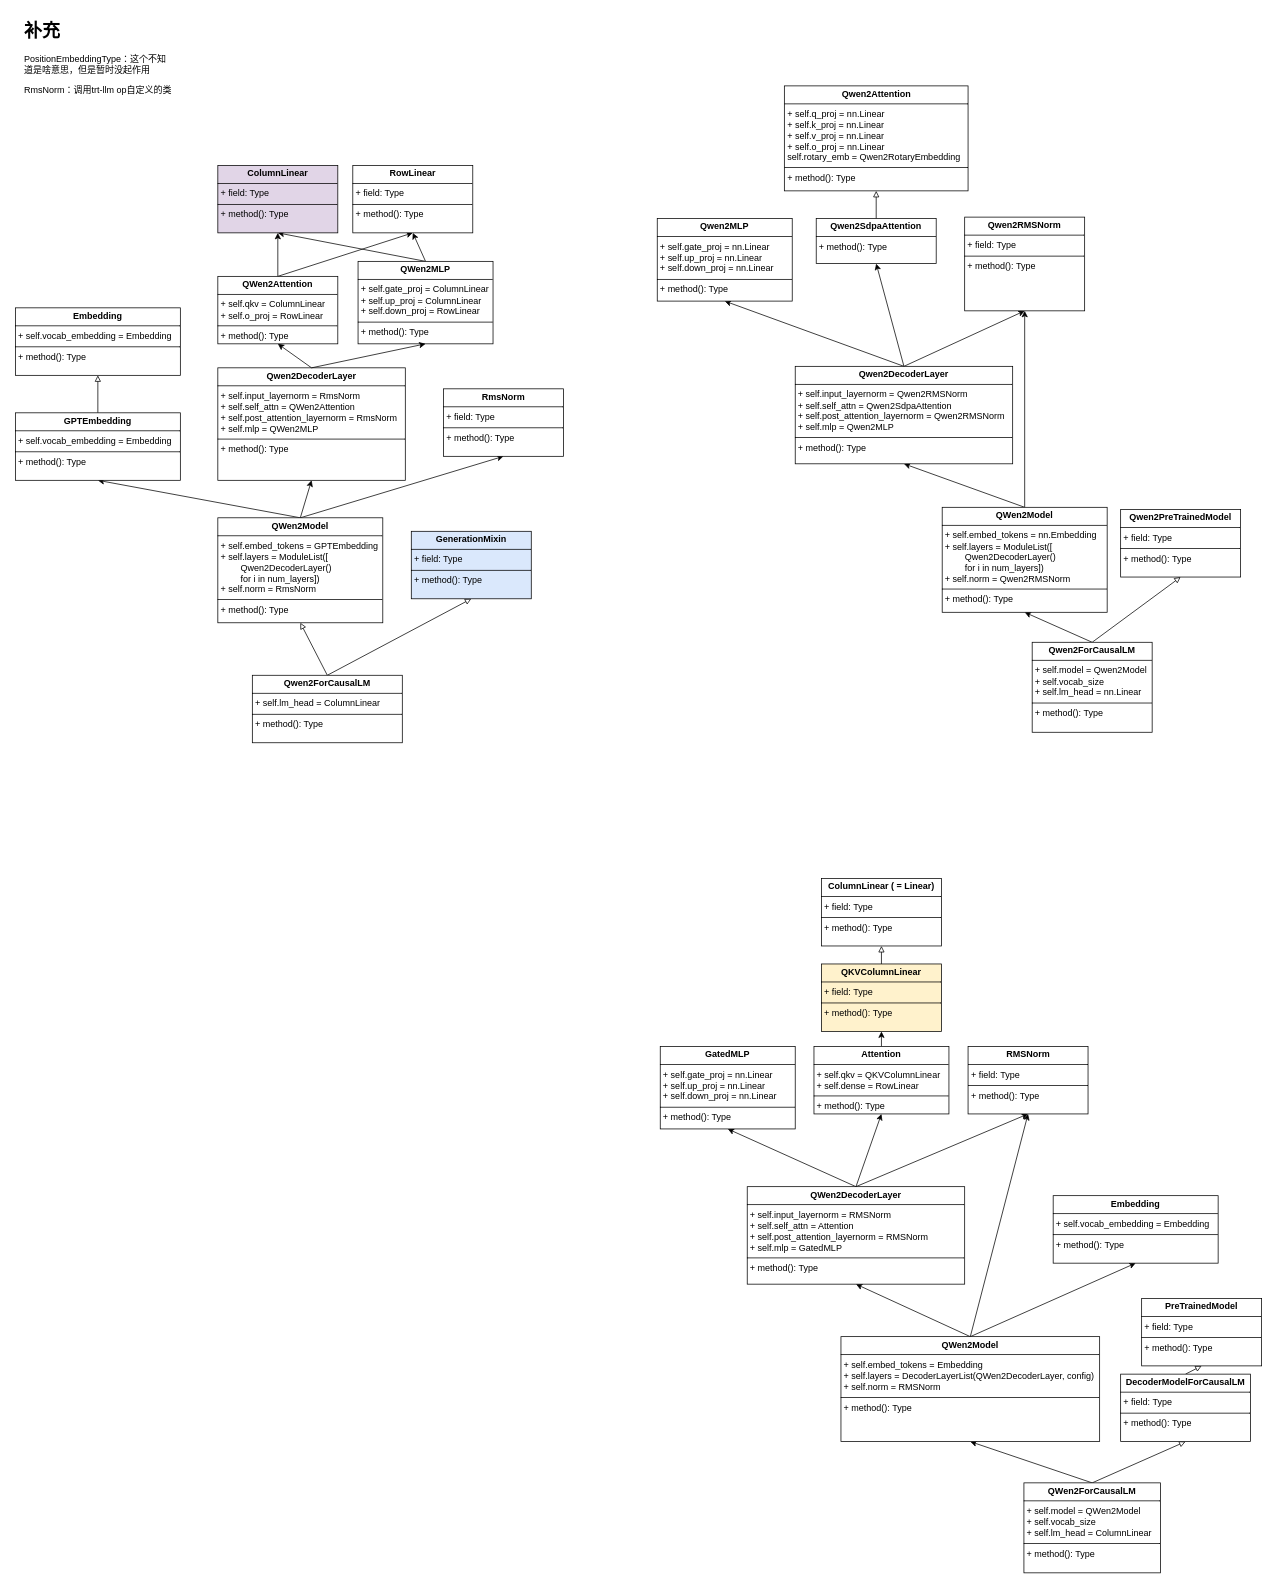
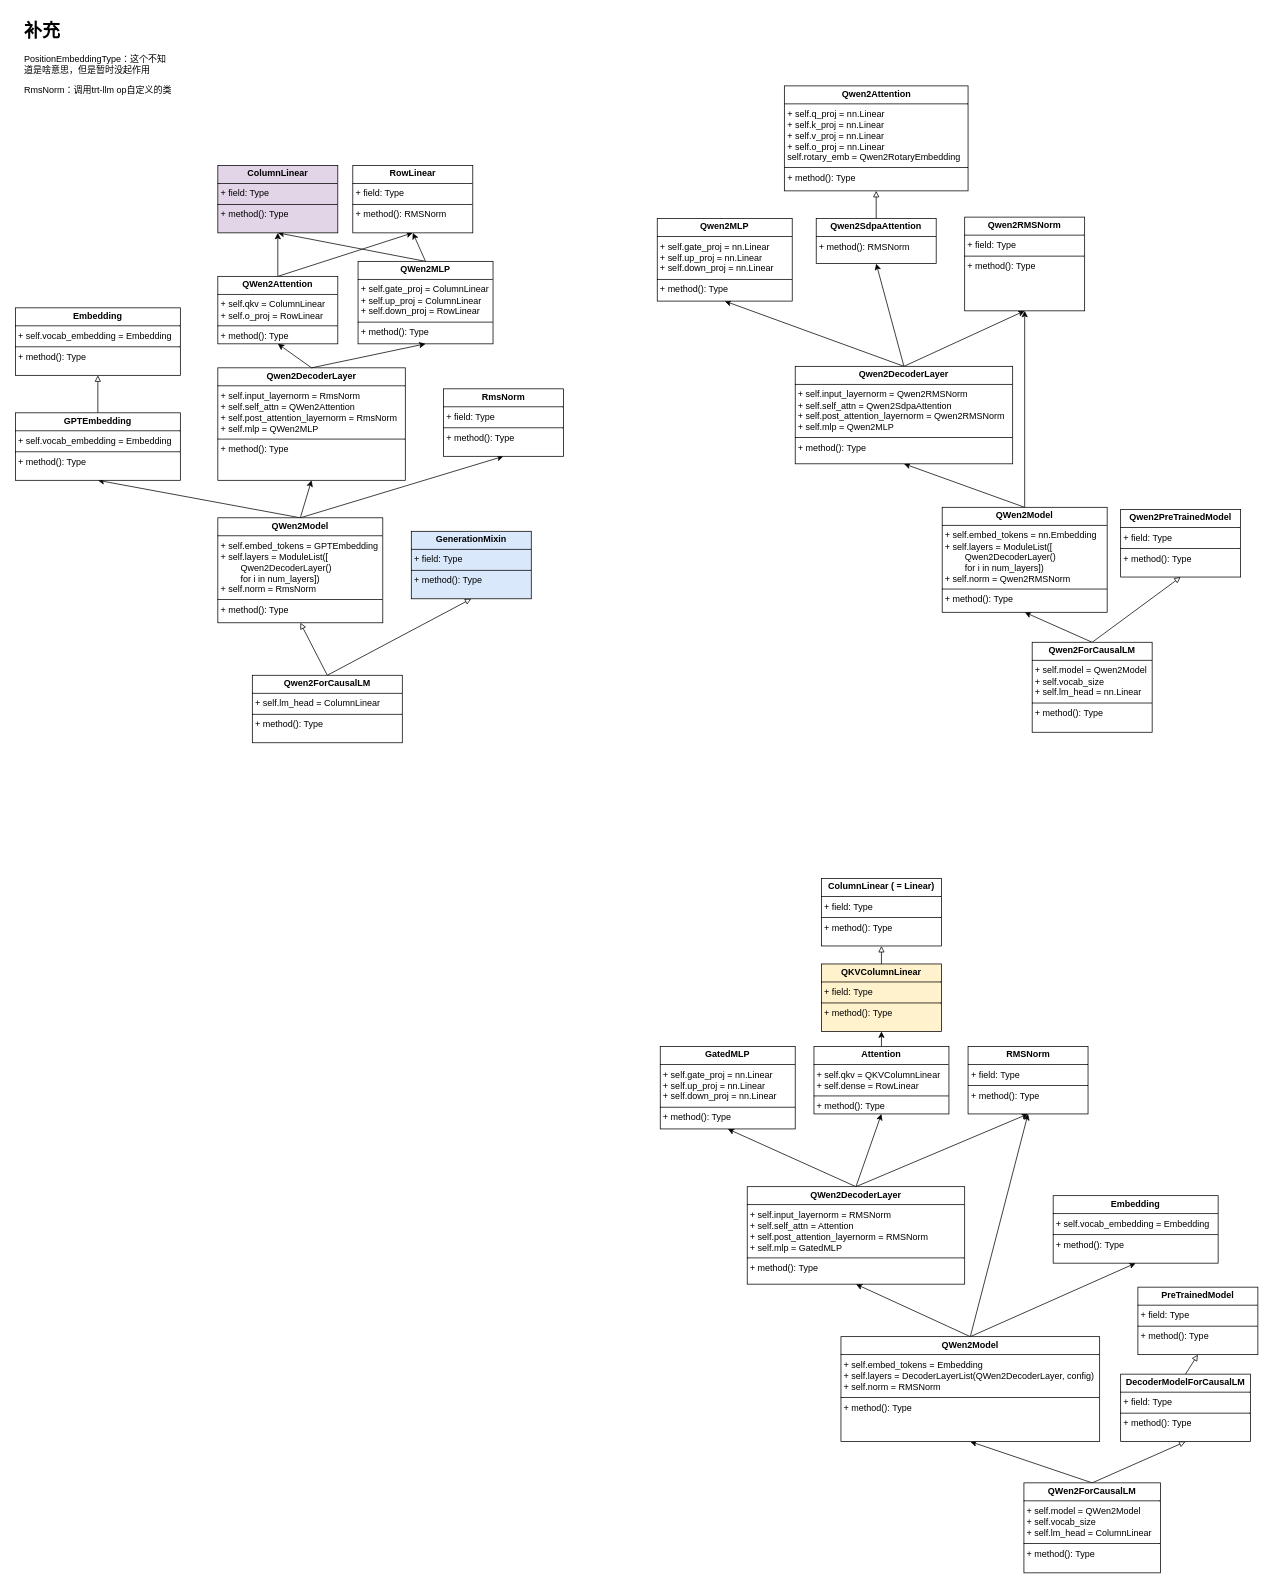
node "RowLinear + field: Type + method(): Type": label "RowLinear + field: Type + method(): Type" -> "RowLinear + field: Type + method(): RMSNorm"
node "Qwen2SdpaAttention + method(): Type": label "Qwen2SdpaAttention + method(): Type" -> "Qwen2SdpaAttention + method(): RMSNorm"
node "PreTrainedModel + field: Type + method(): Type": moved (1202, 1332) -> (1198, 1321)
